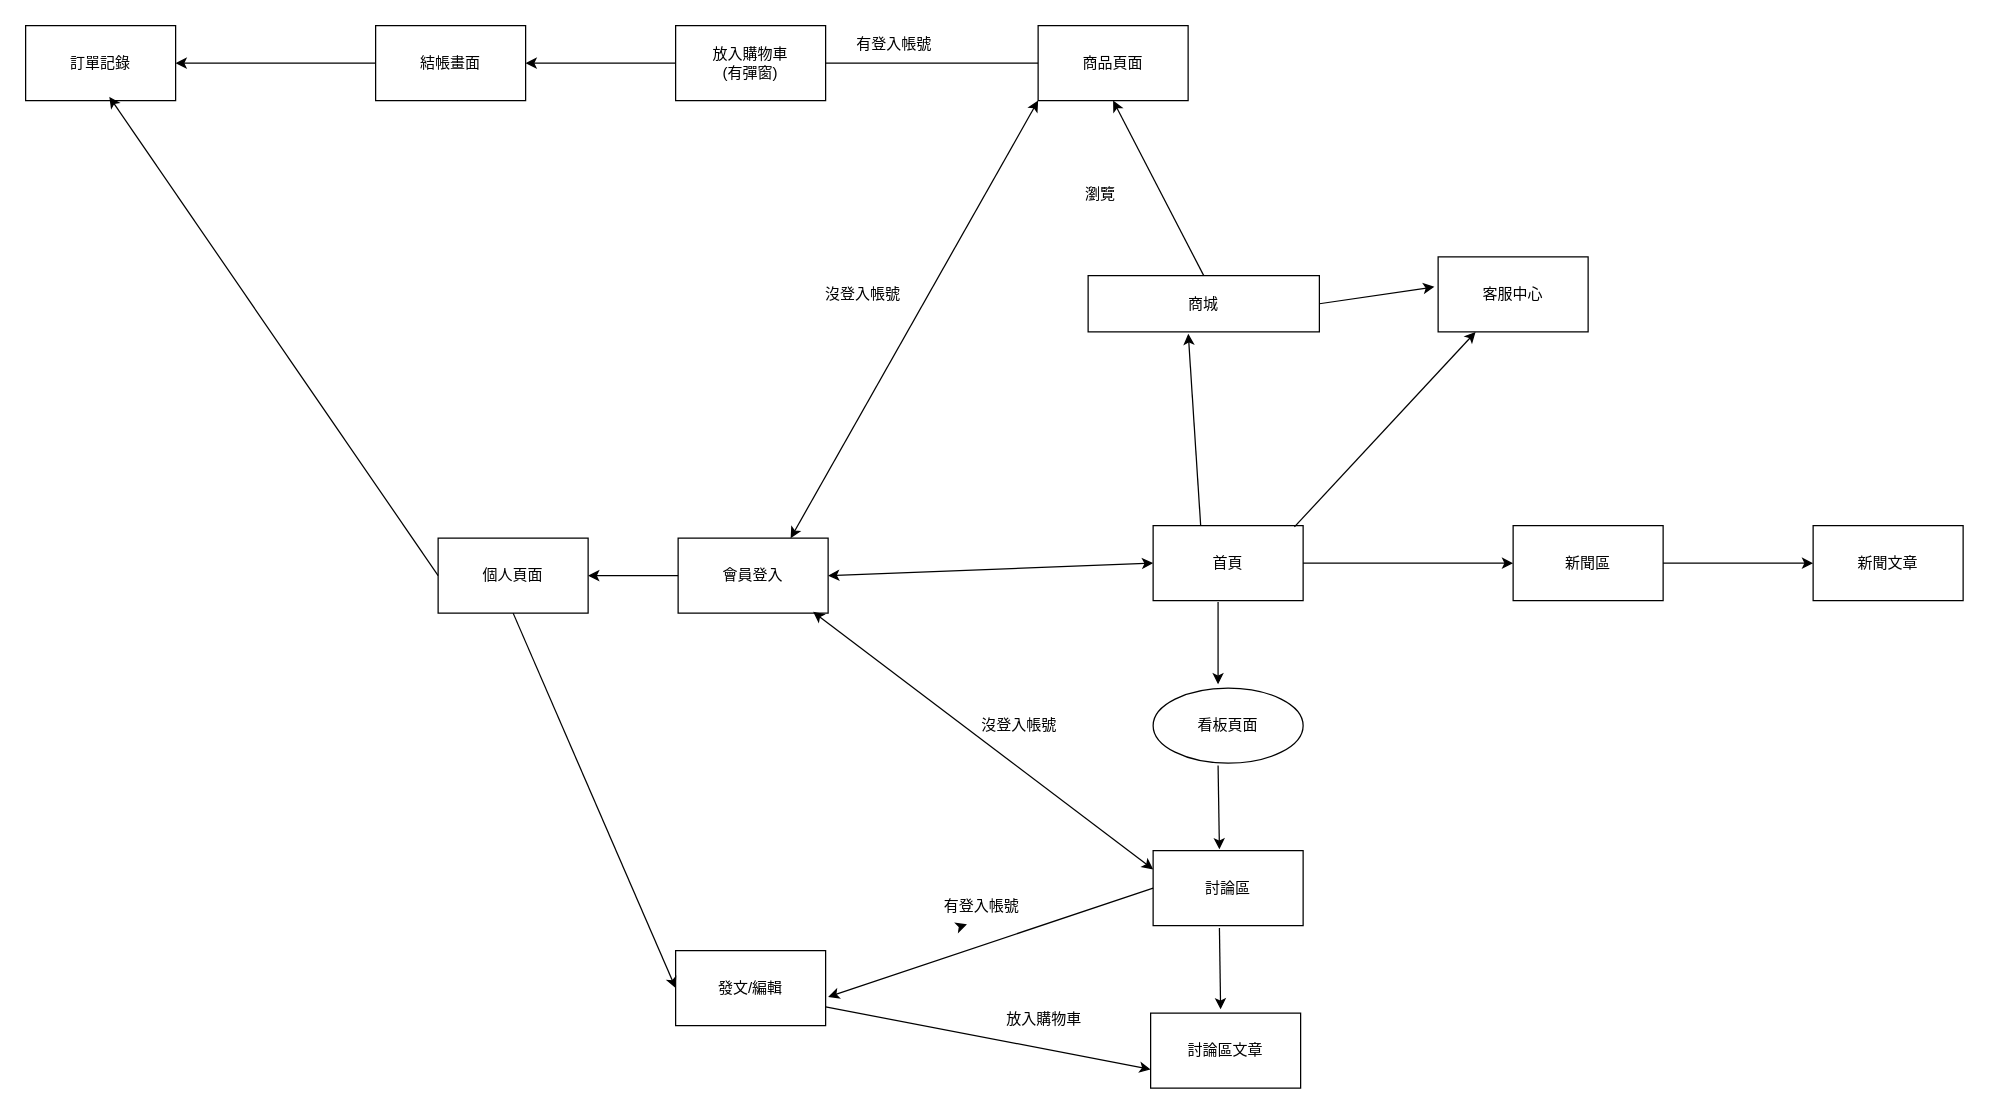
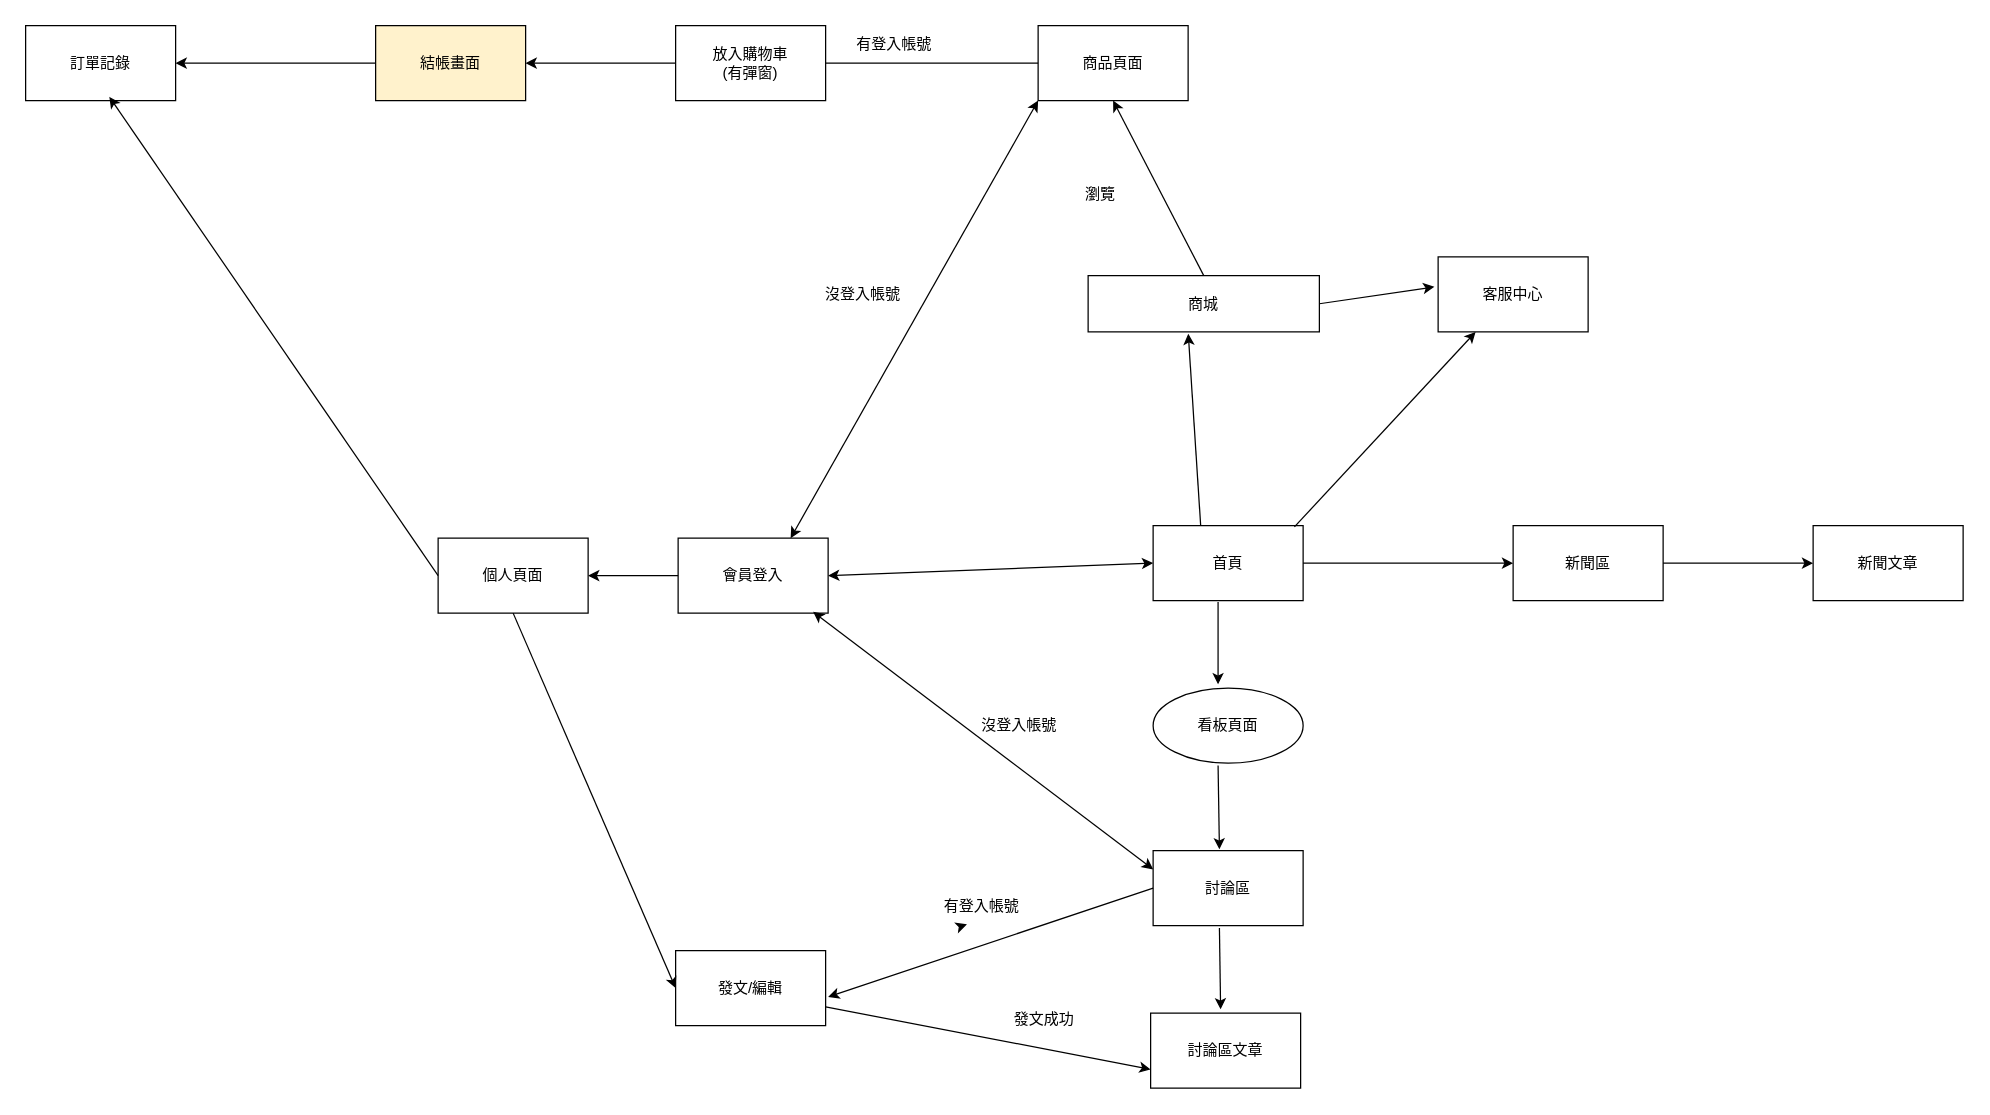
node "結帳畫面": fillcolor #ffffff -> #fff2cc
node "放入購物車": label "放入購物車" -> "發文成功"
